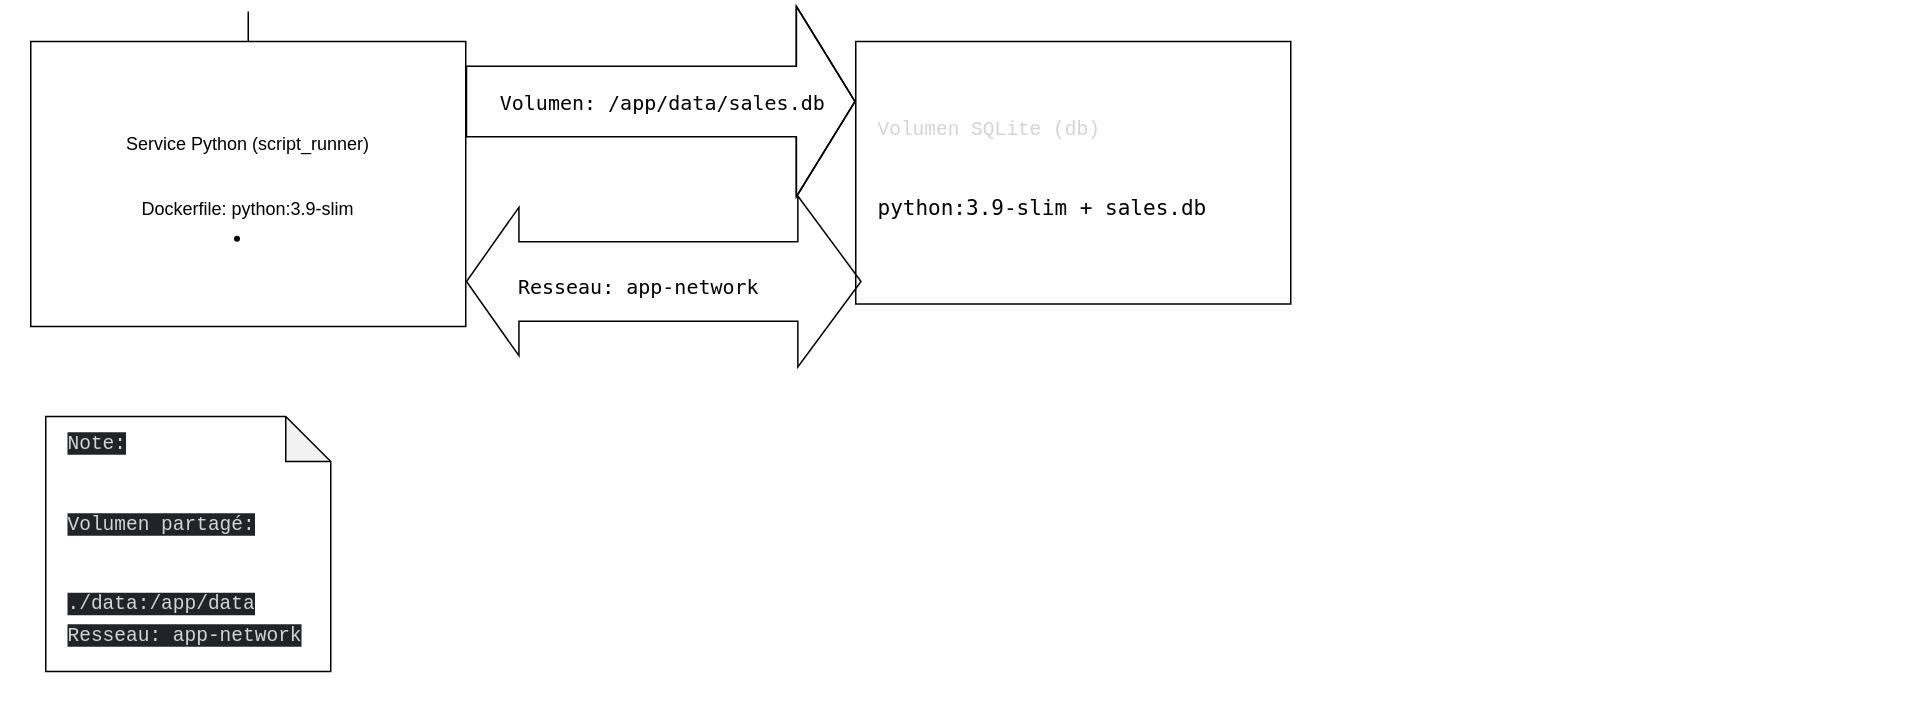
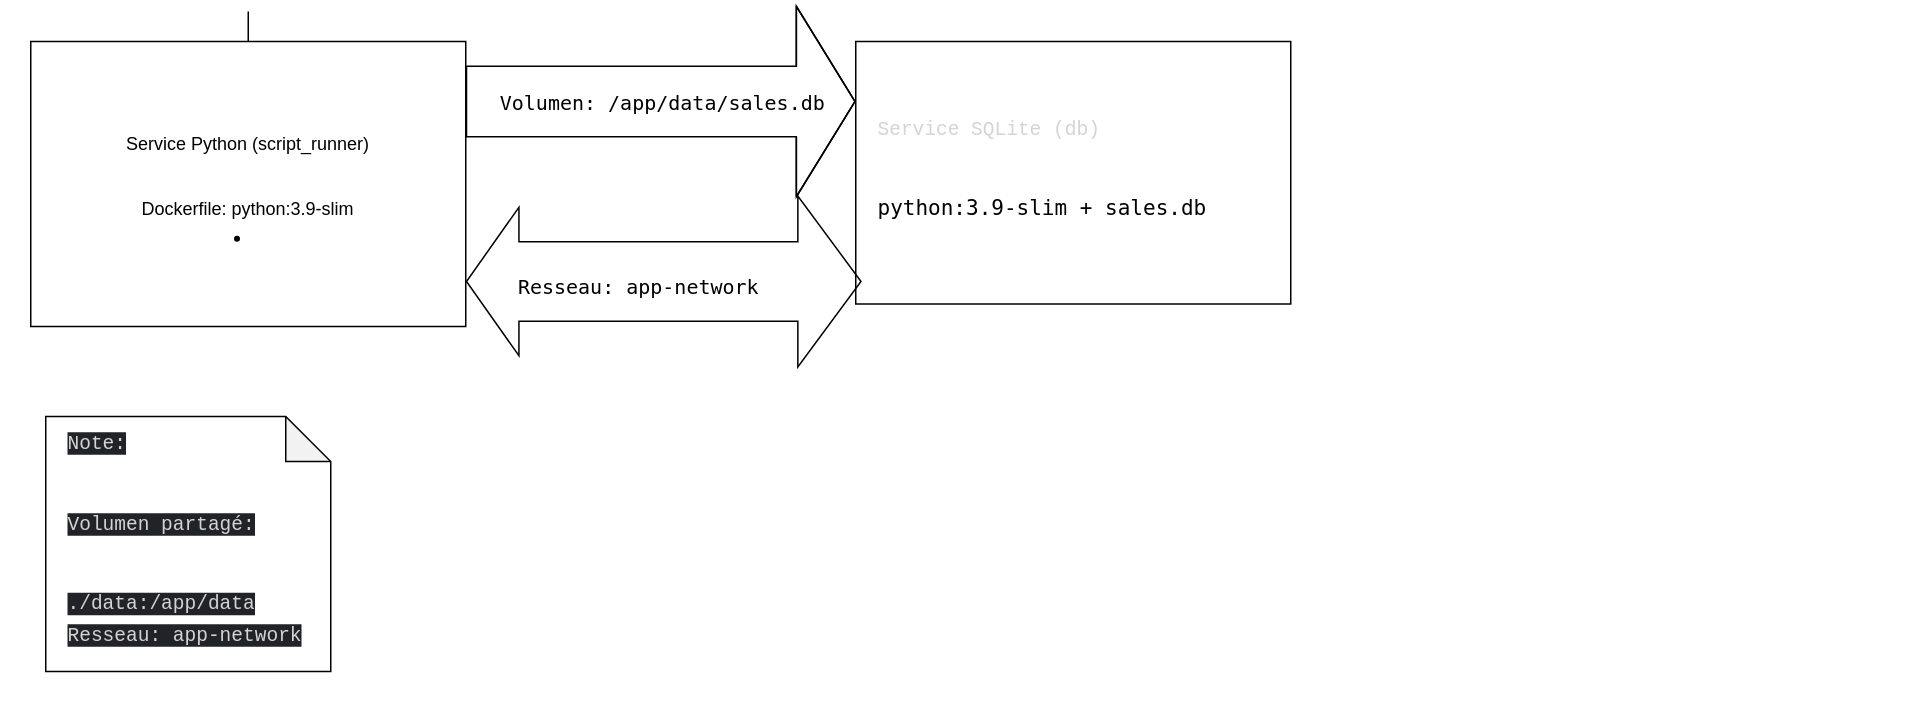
node "Volumen SQLite (db)python:3.9-slim + sales.db": label "Volumen SQLite (db)python:3.9-slim + sales.db" -> "Service SQLite (db)python:3.9-slim + sales.db"
